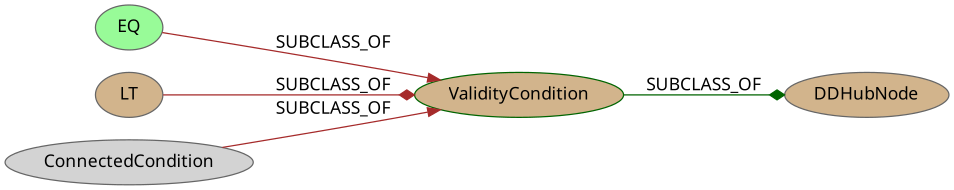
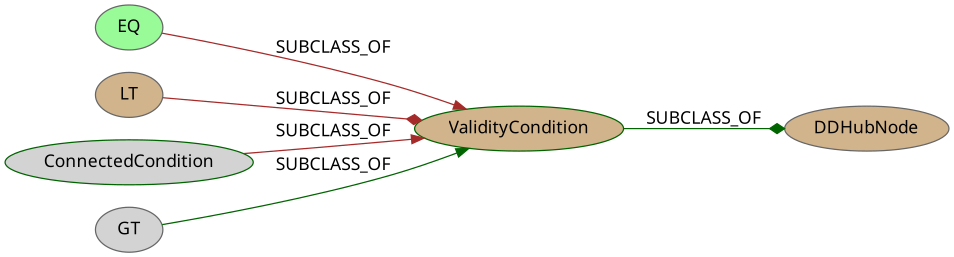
node "ConnectedCondition": color gray40 -> darkgreen
node "GT": added
